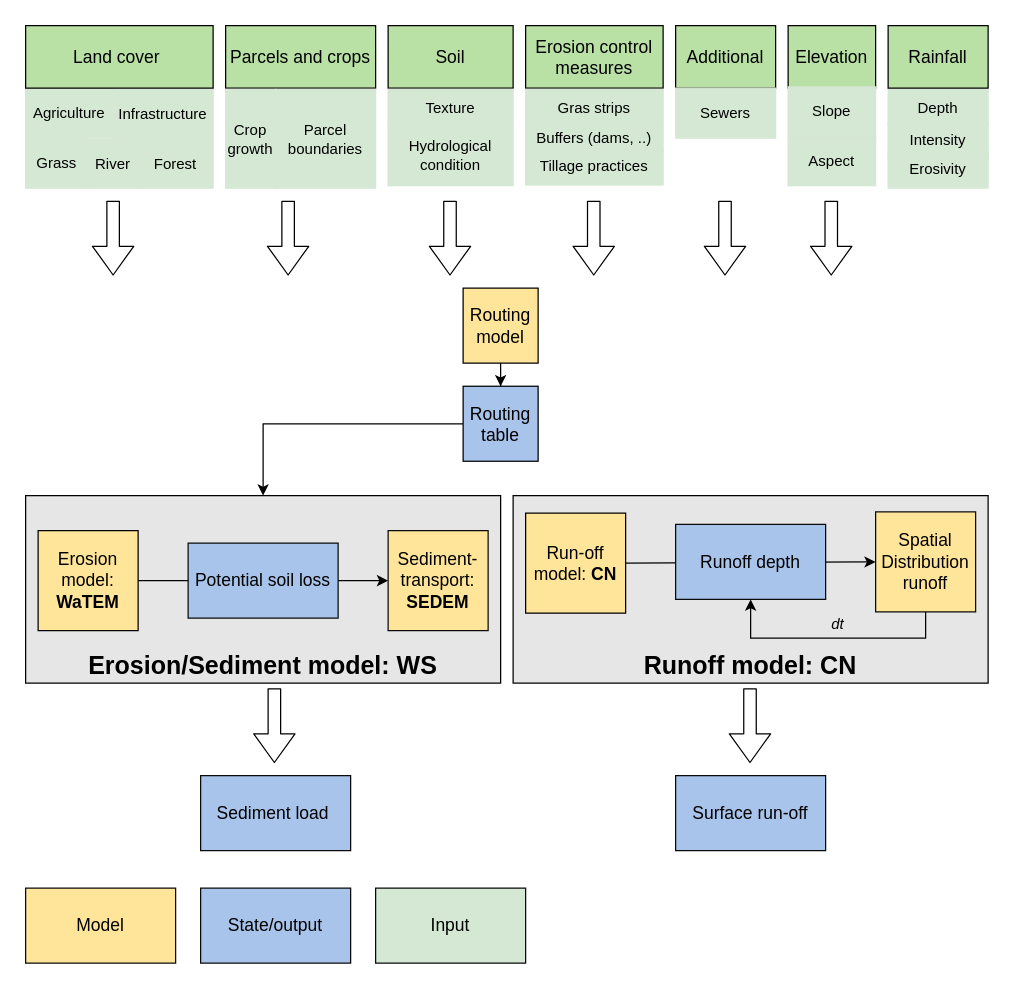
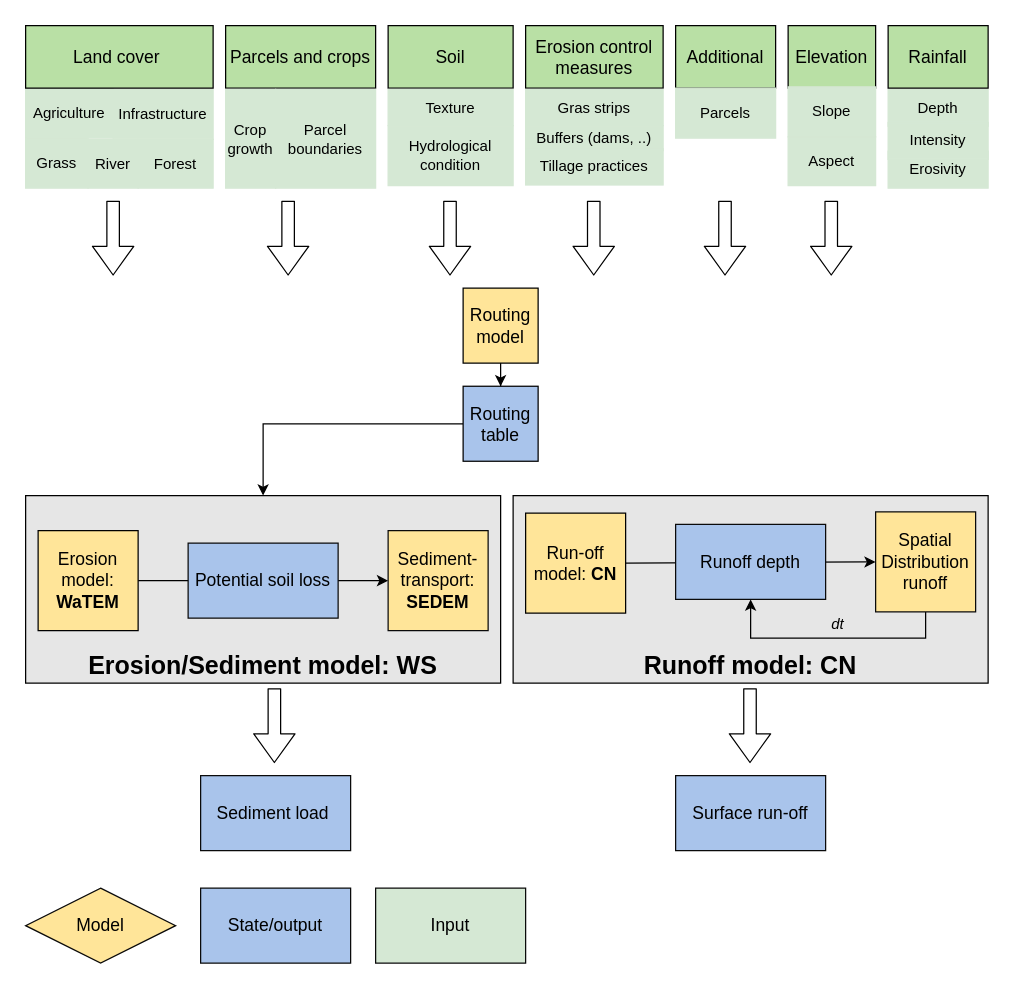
node "Sewers": label "Sewers" -> "Parcels"
node "Model": shape rectangle -> diamond
